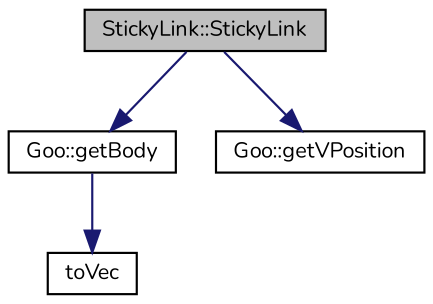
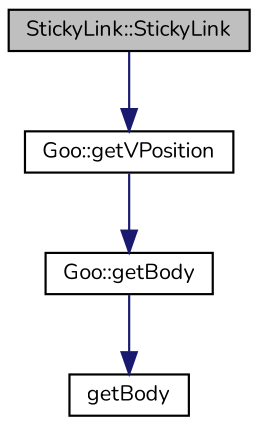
edge "StickyLink::StickyLink" -> "Goo::getBody": now "Goo::getVPosition" -> "Goo::getBody"
node "toVec": label "toVec" -> "getBody"
